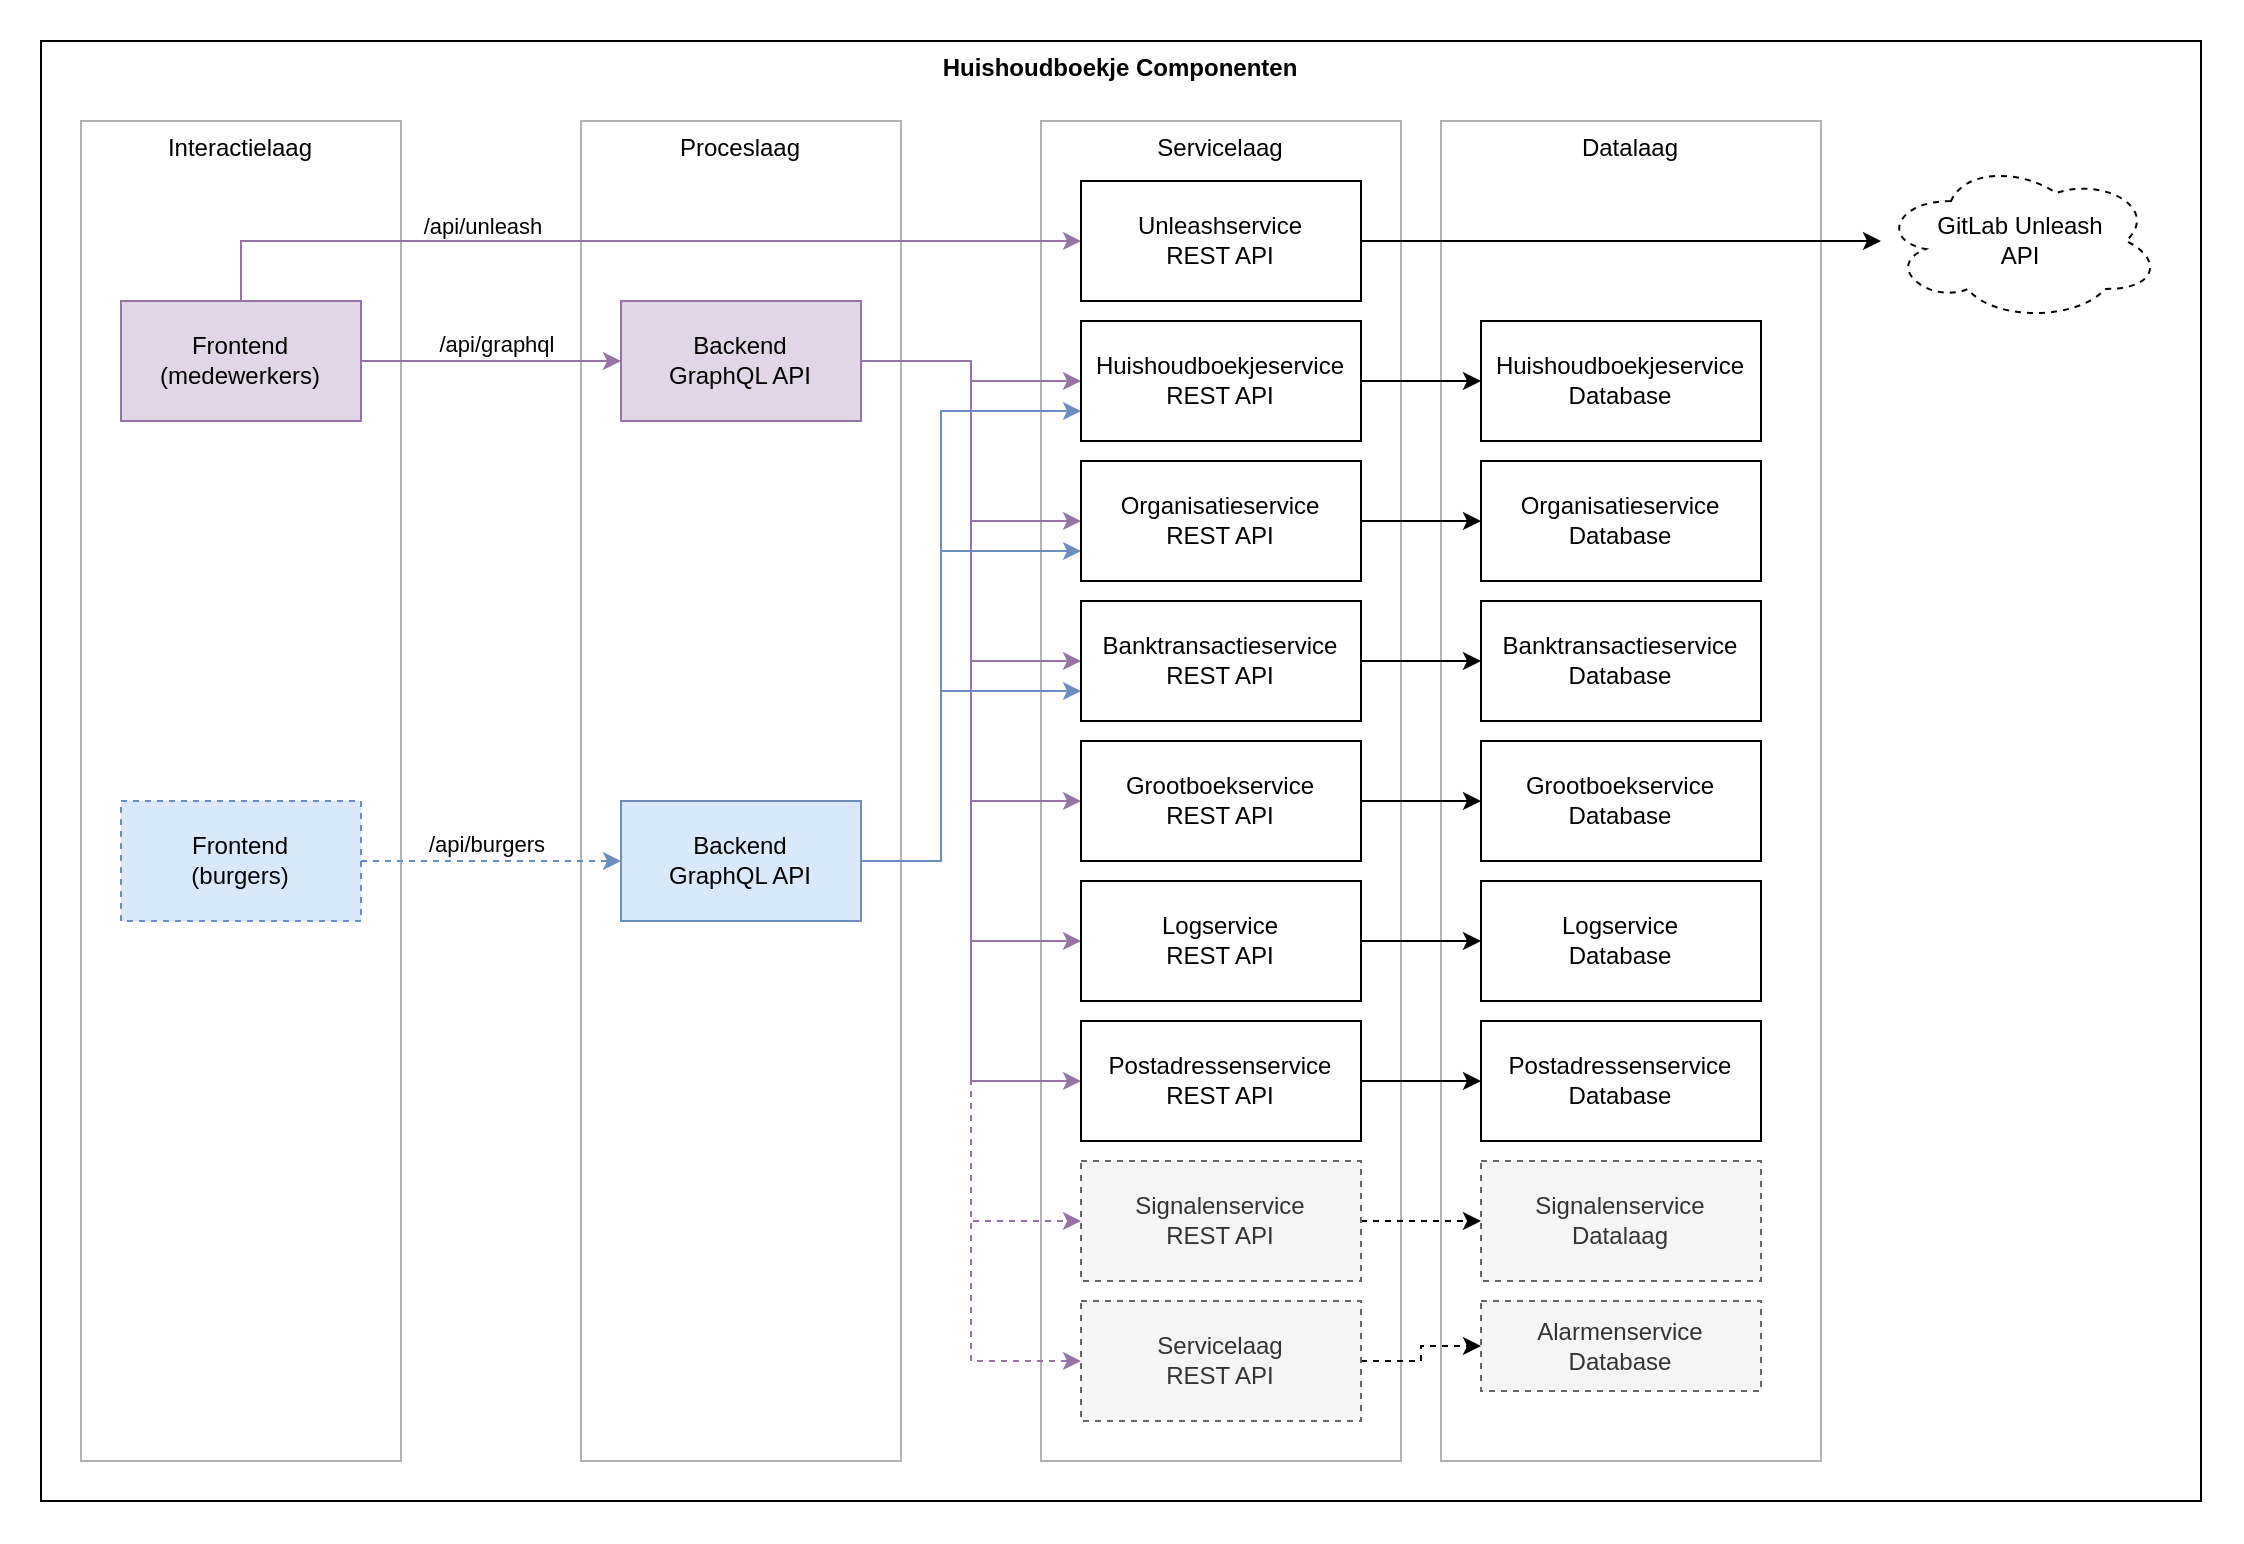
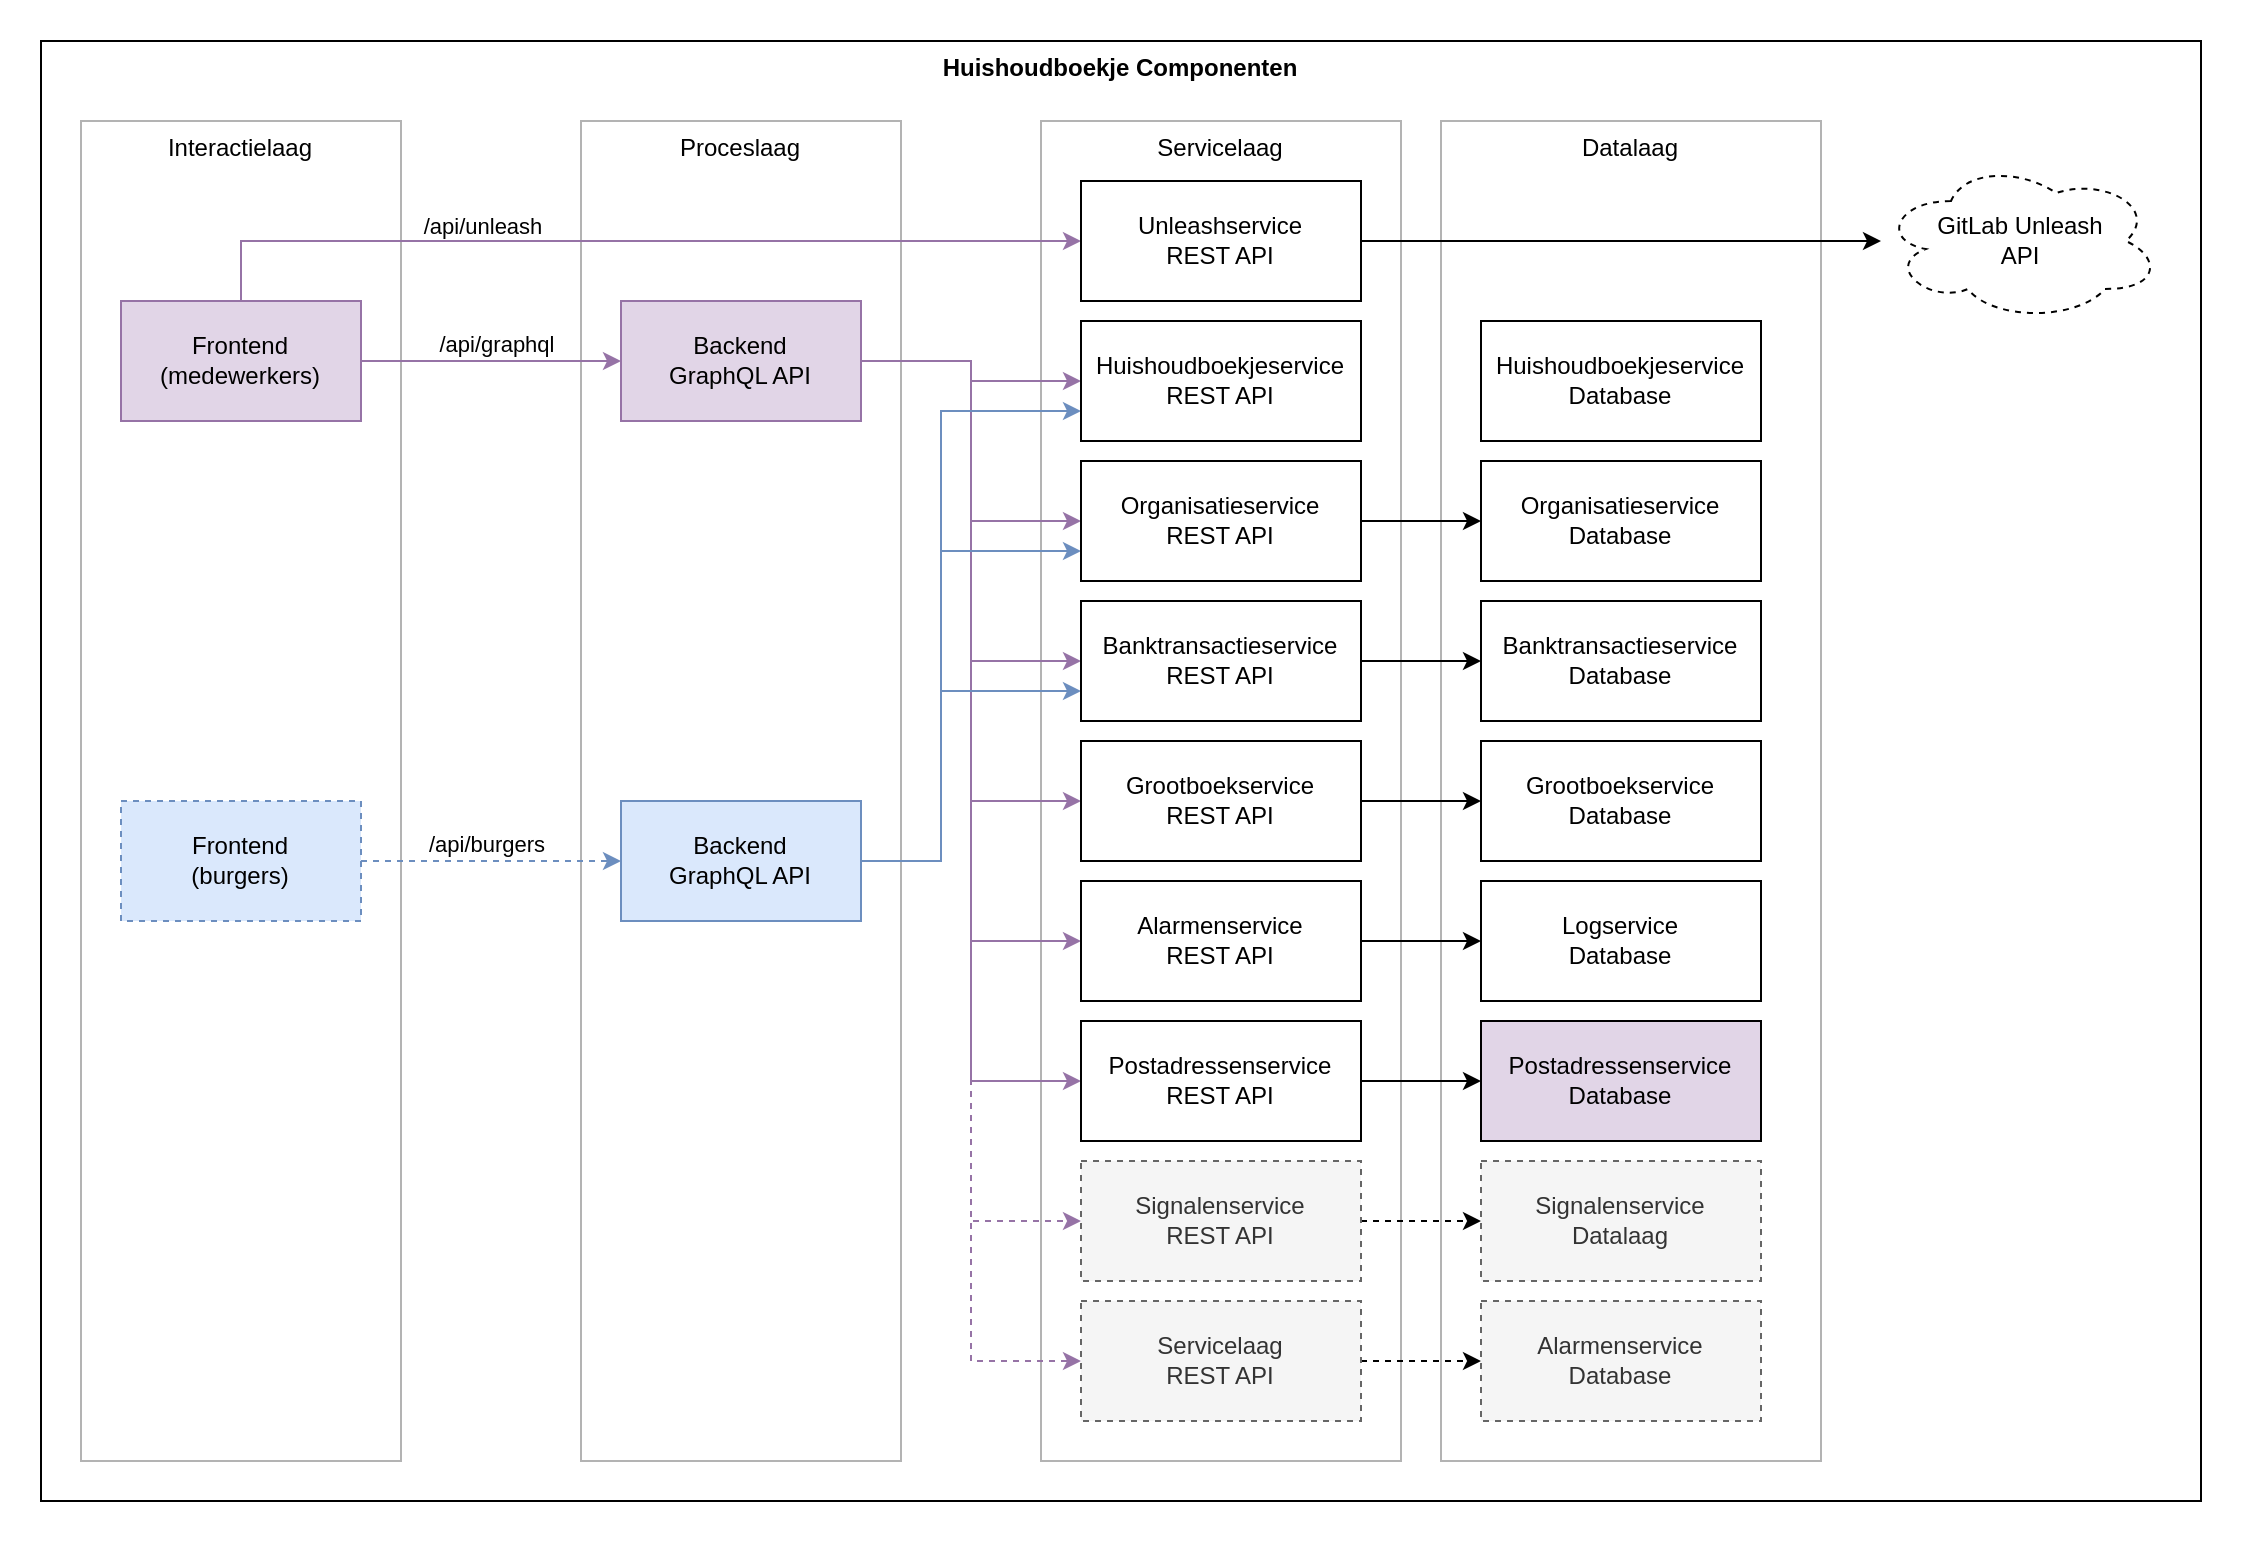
edge "Huishoudboekjeservice REST API" -> "Huishoudboekjeservice Database": removed
node "Logservice REST API": label "Logservice REST API" -> "Alarmenservice REST API"
node "Postadressenservice Database": fillcolor #ffffff -> #e1d5e7
node "Alarmenservice Database": size 280x90 -> 280x120
